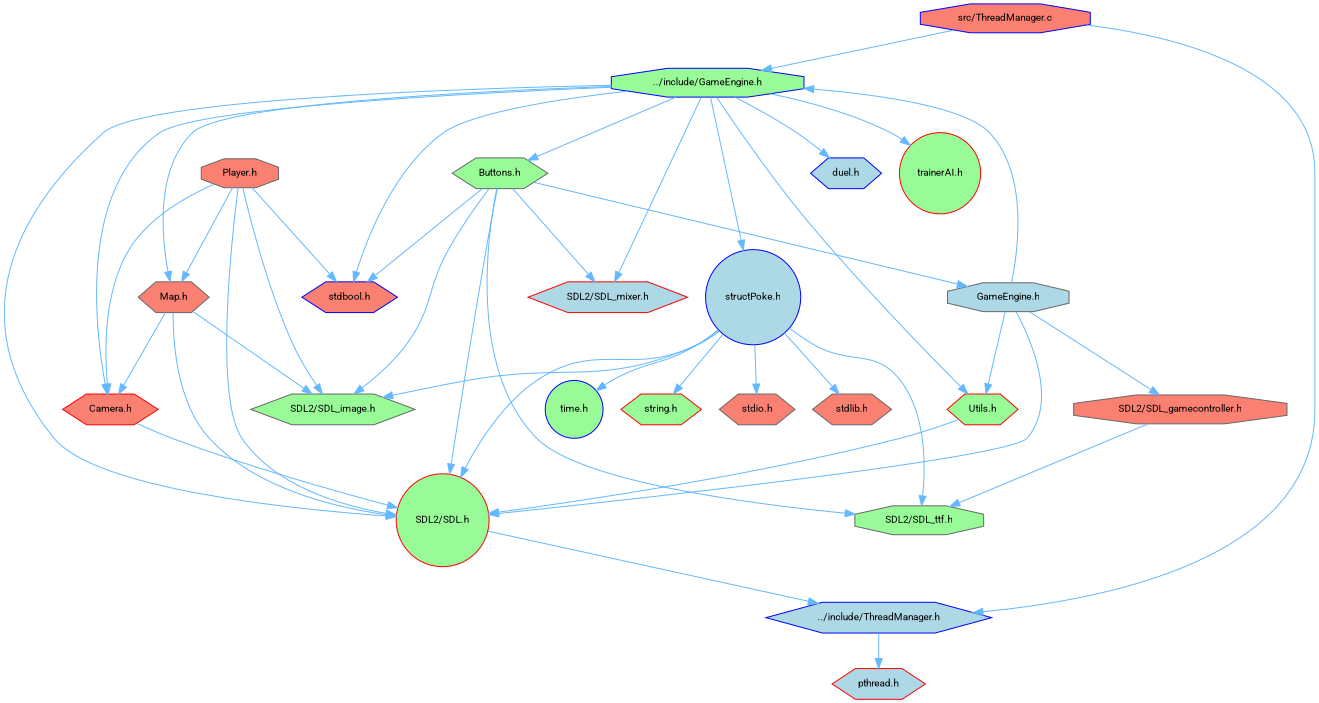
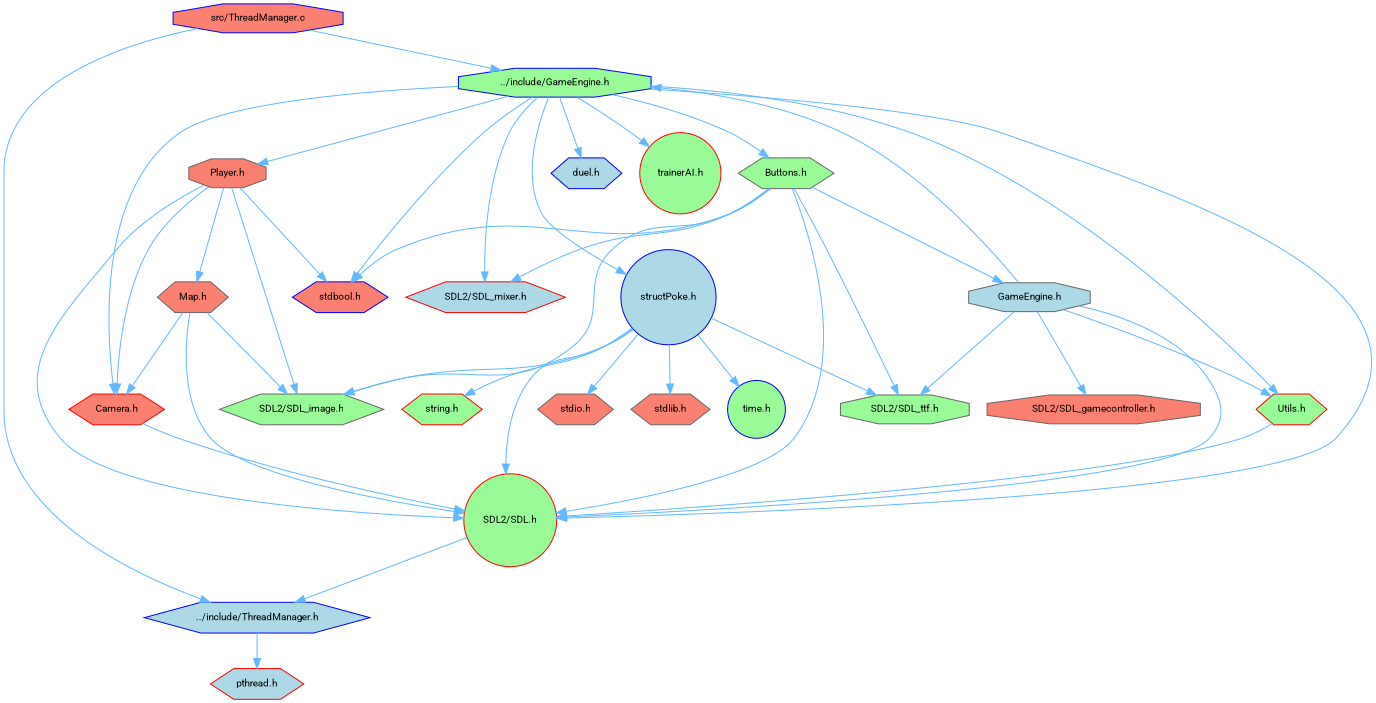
edge "../include/GameEngine.h" -> "Map.h": now "../include/GameEngine.h" -> "Player.h"
edge "SDL2/SDL_gamecontroller.h" -> "SDL2/SDL_ttf.h": now "GameEngine.h" -> "SDL2/SDL_ttf.h"
